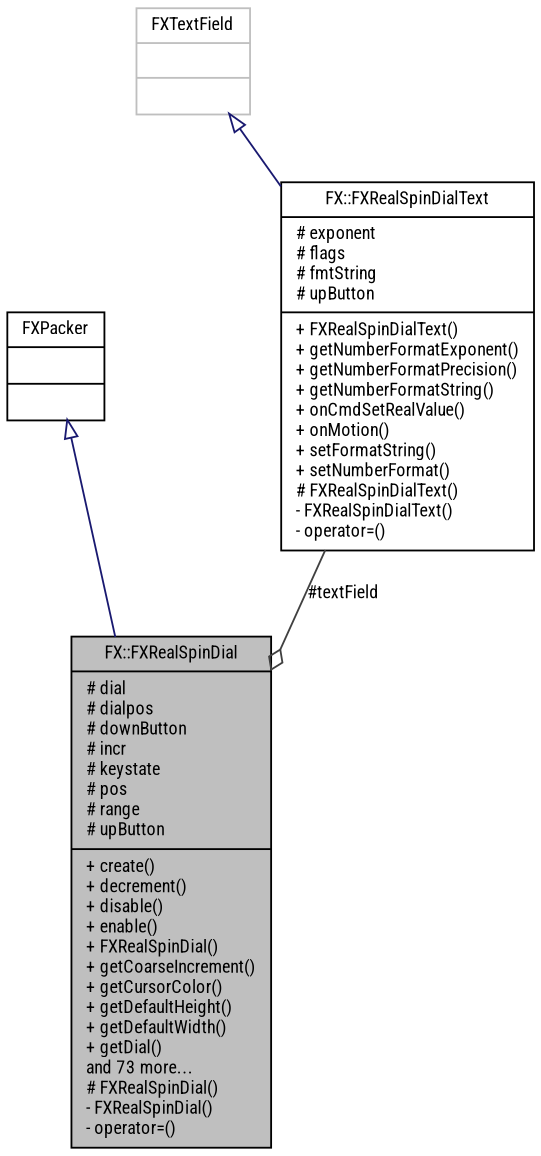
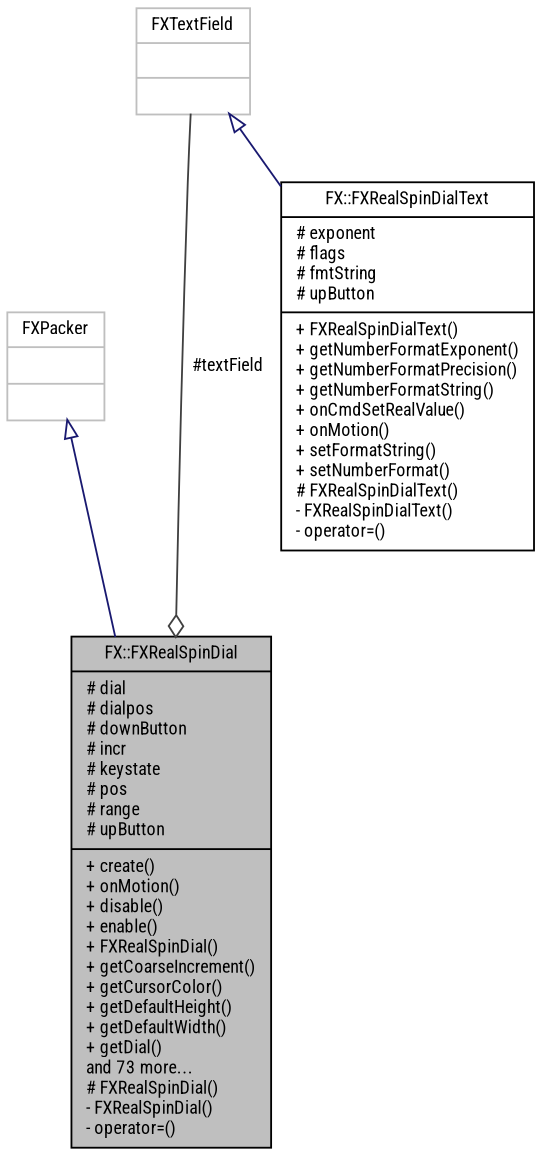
node "FXPacker": color black -> grey75
edge "FX::FXRealSpinDialText" -> "FX::FXRealSpinDial": now "FXTextField" -> "FX::FXRealSpinDial"
node "FX::FXRealSpinDial": text "+ decrement()" -> "+ onMotion()"
